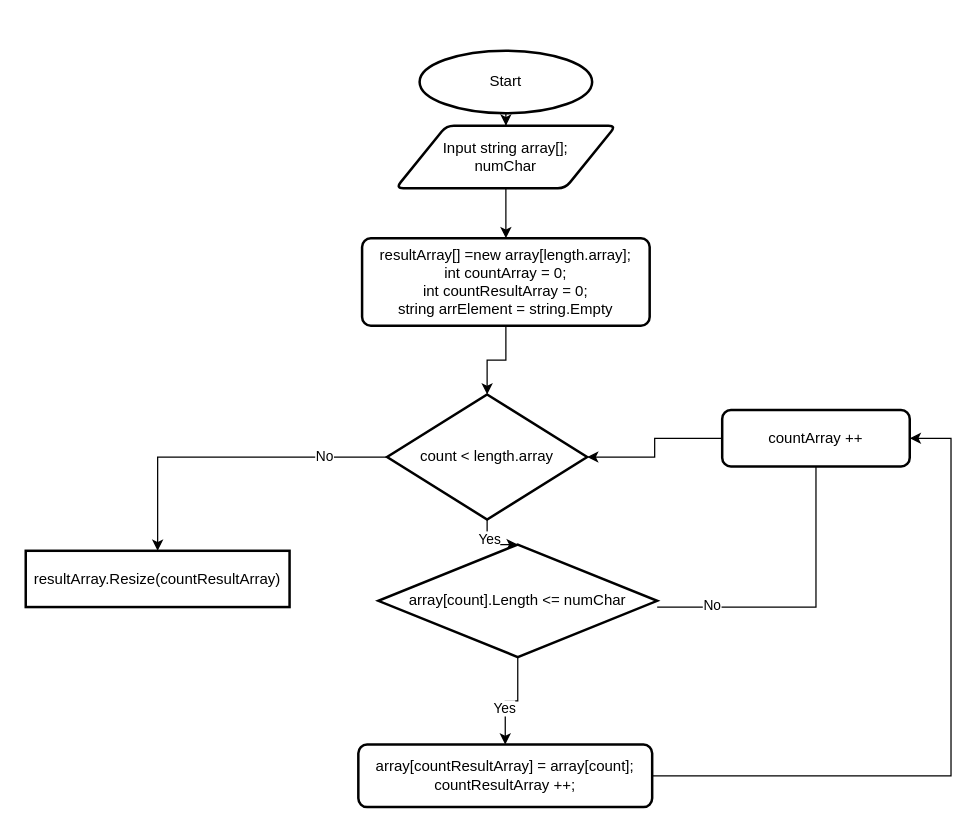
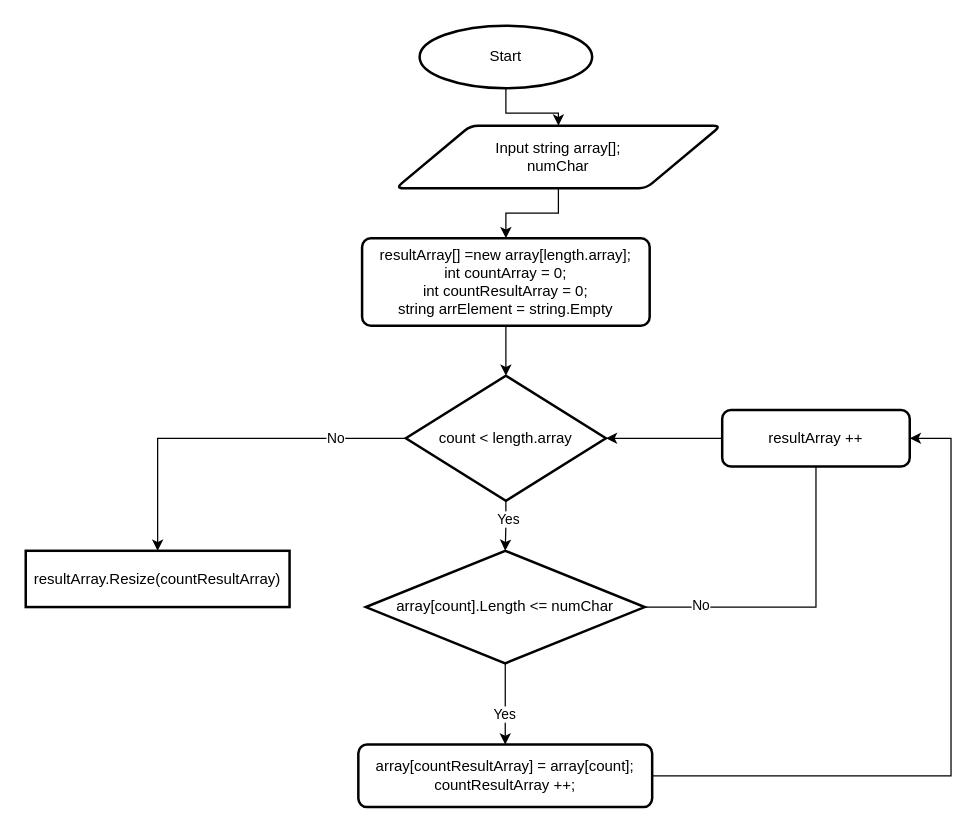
node "Start": moved (506, 82) -> (506, 57)
node "Input string array[]; numChar": size 220x63 -> 325x63
node "countArray ++": label "countArray ++" -> "resultArray ++"
node "count < length.array": moved (487, 457) -> (506, 438)
node "array[count].Length <= numChar": moved (518, 601) -> (505, 607)
